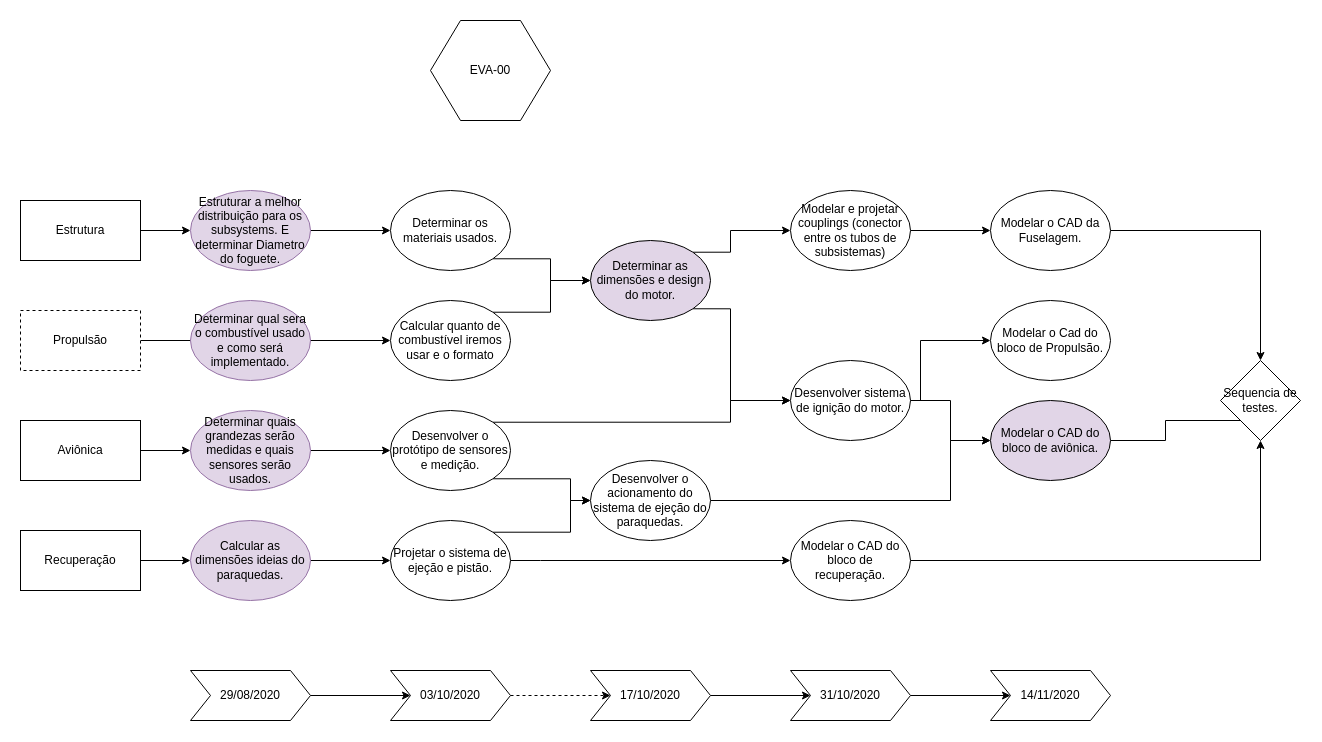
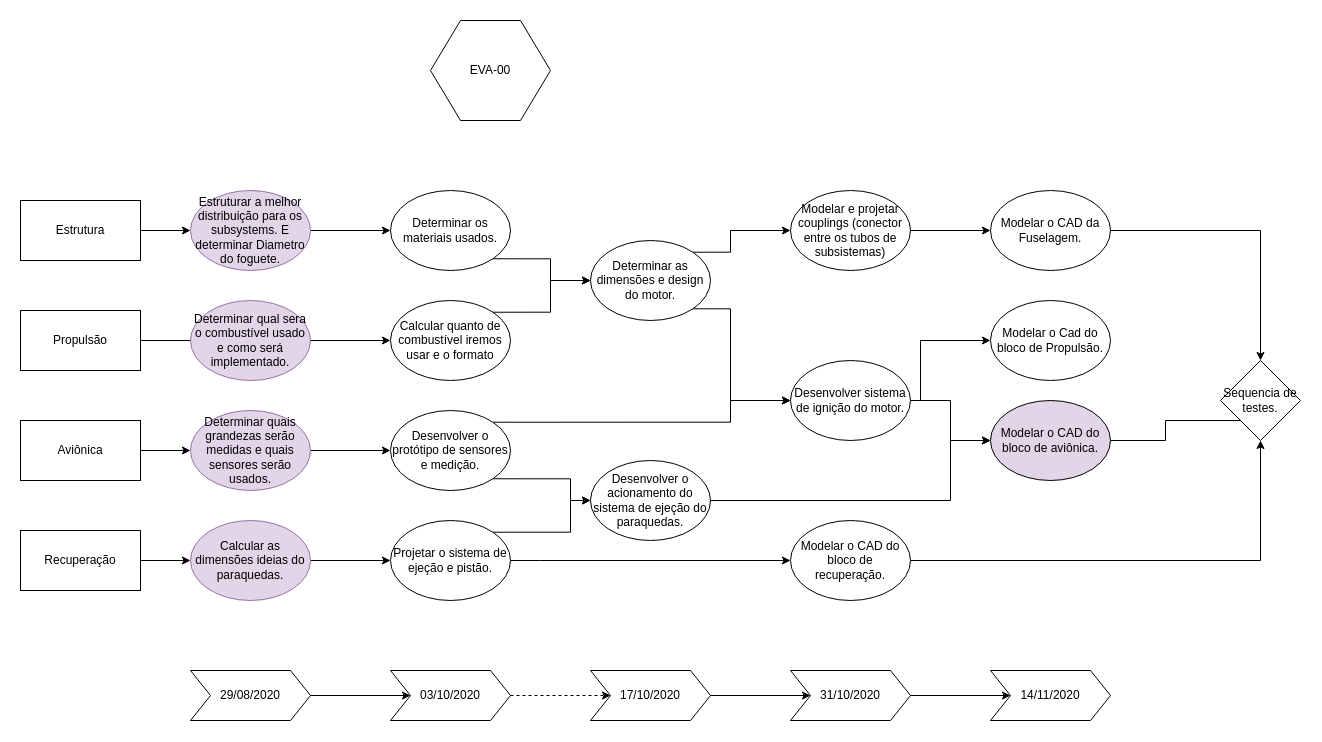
node "Determinar as dimensões e design do motor.": fillcolor #e1d5e7 -> #ffffff
node "Propulsão": style dashed -> solid
